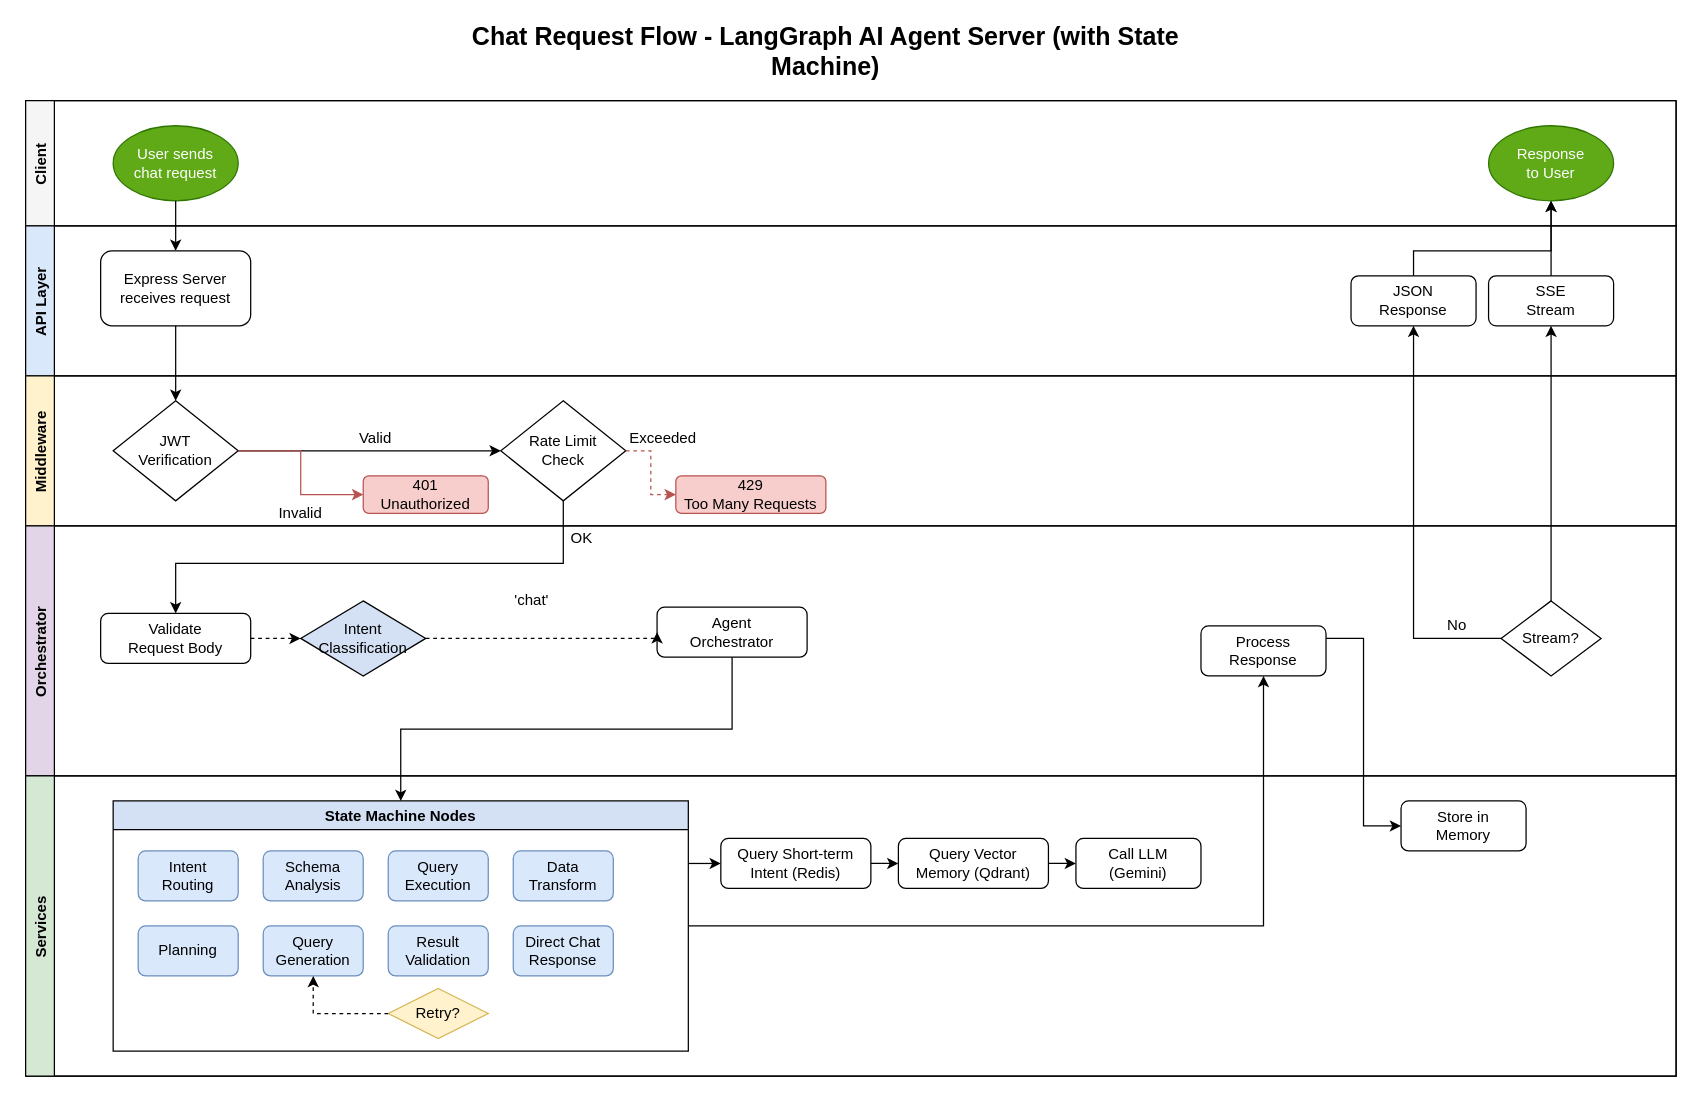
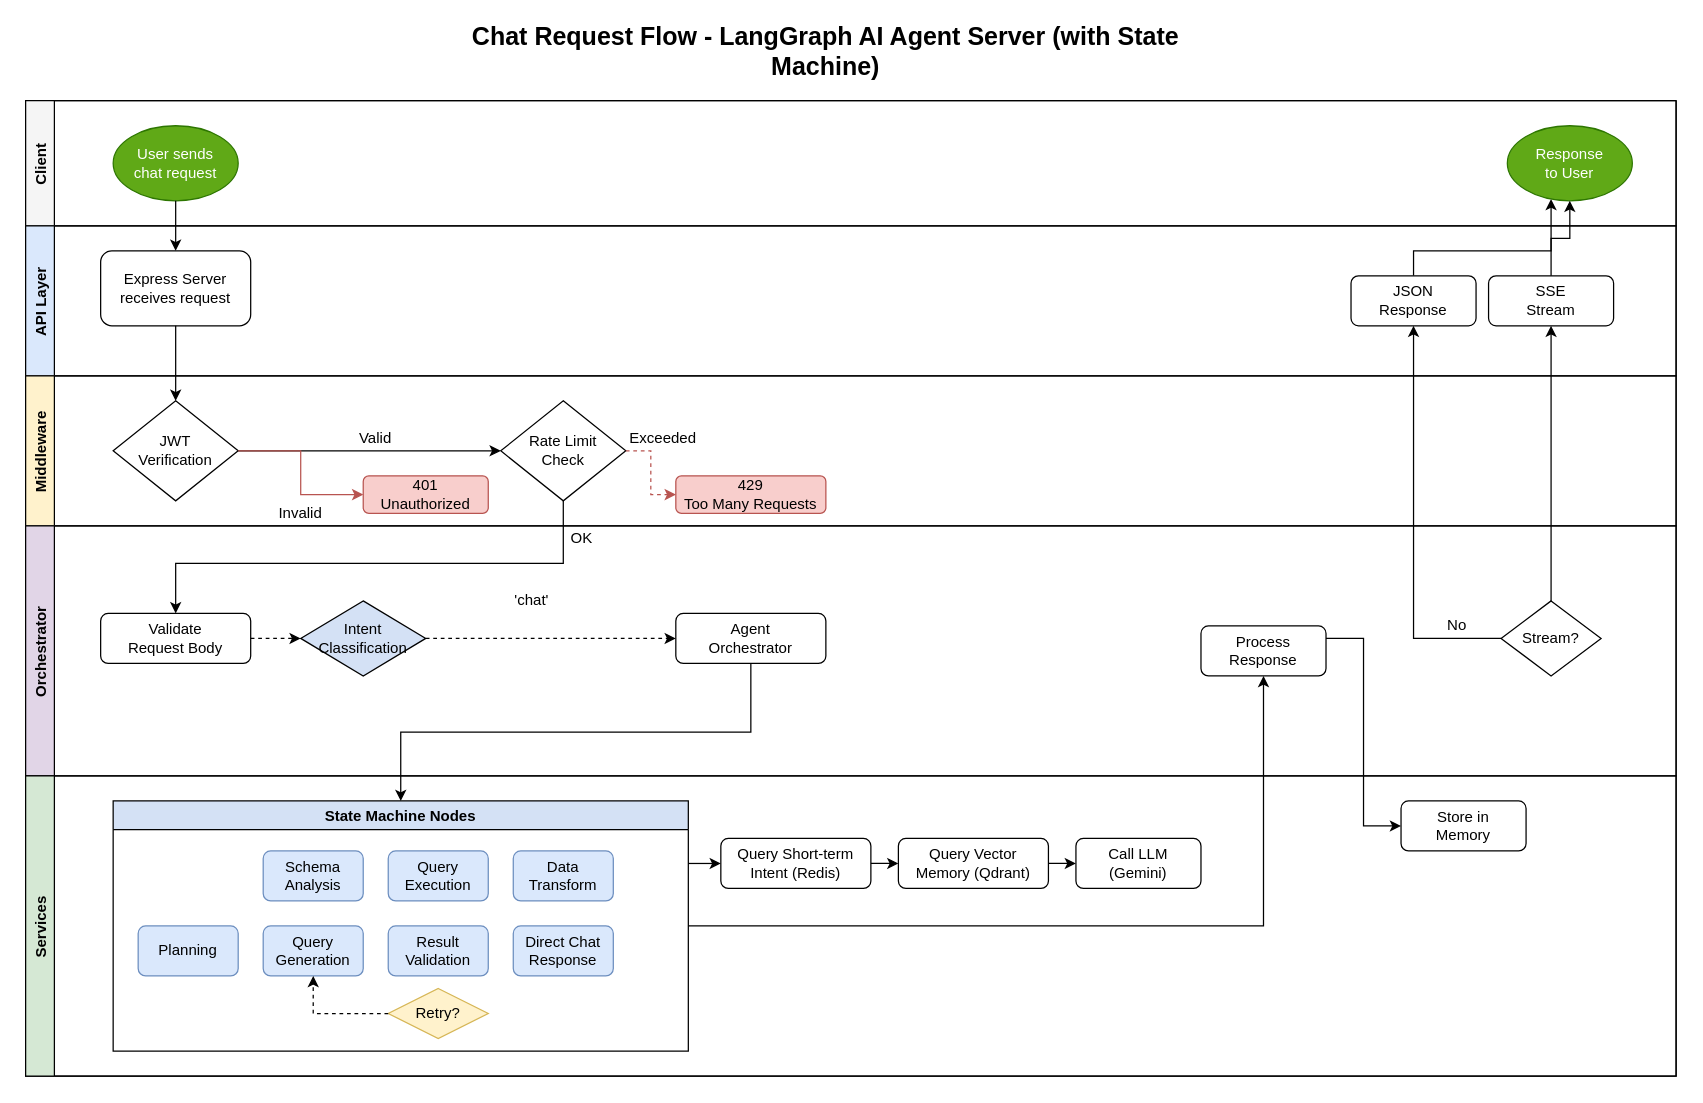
node "Response to User": moved (1551, 163) -> (1569, 163)
node "Agent Orchestrator": moved (732, 632) -> (751, 638)
node "Intent Routing": removed
